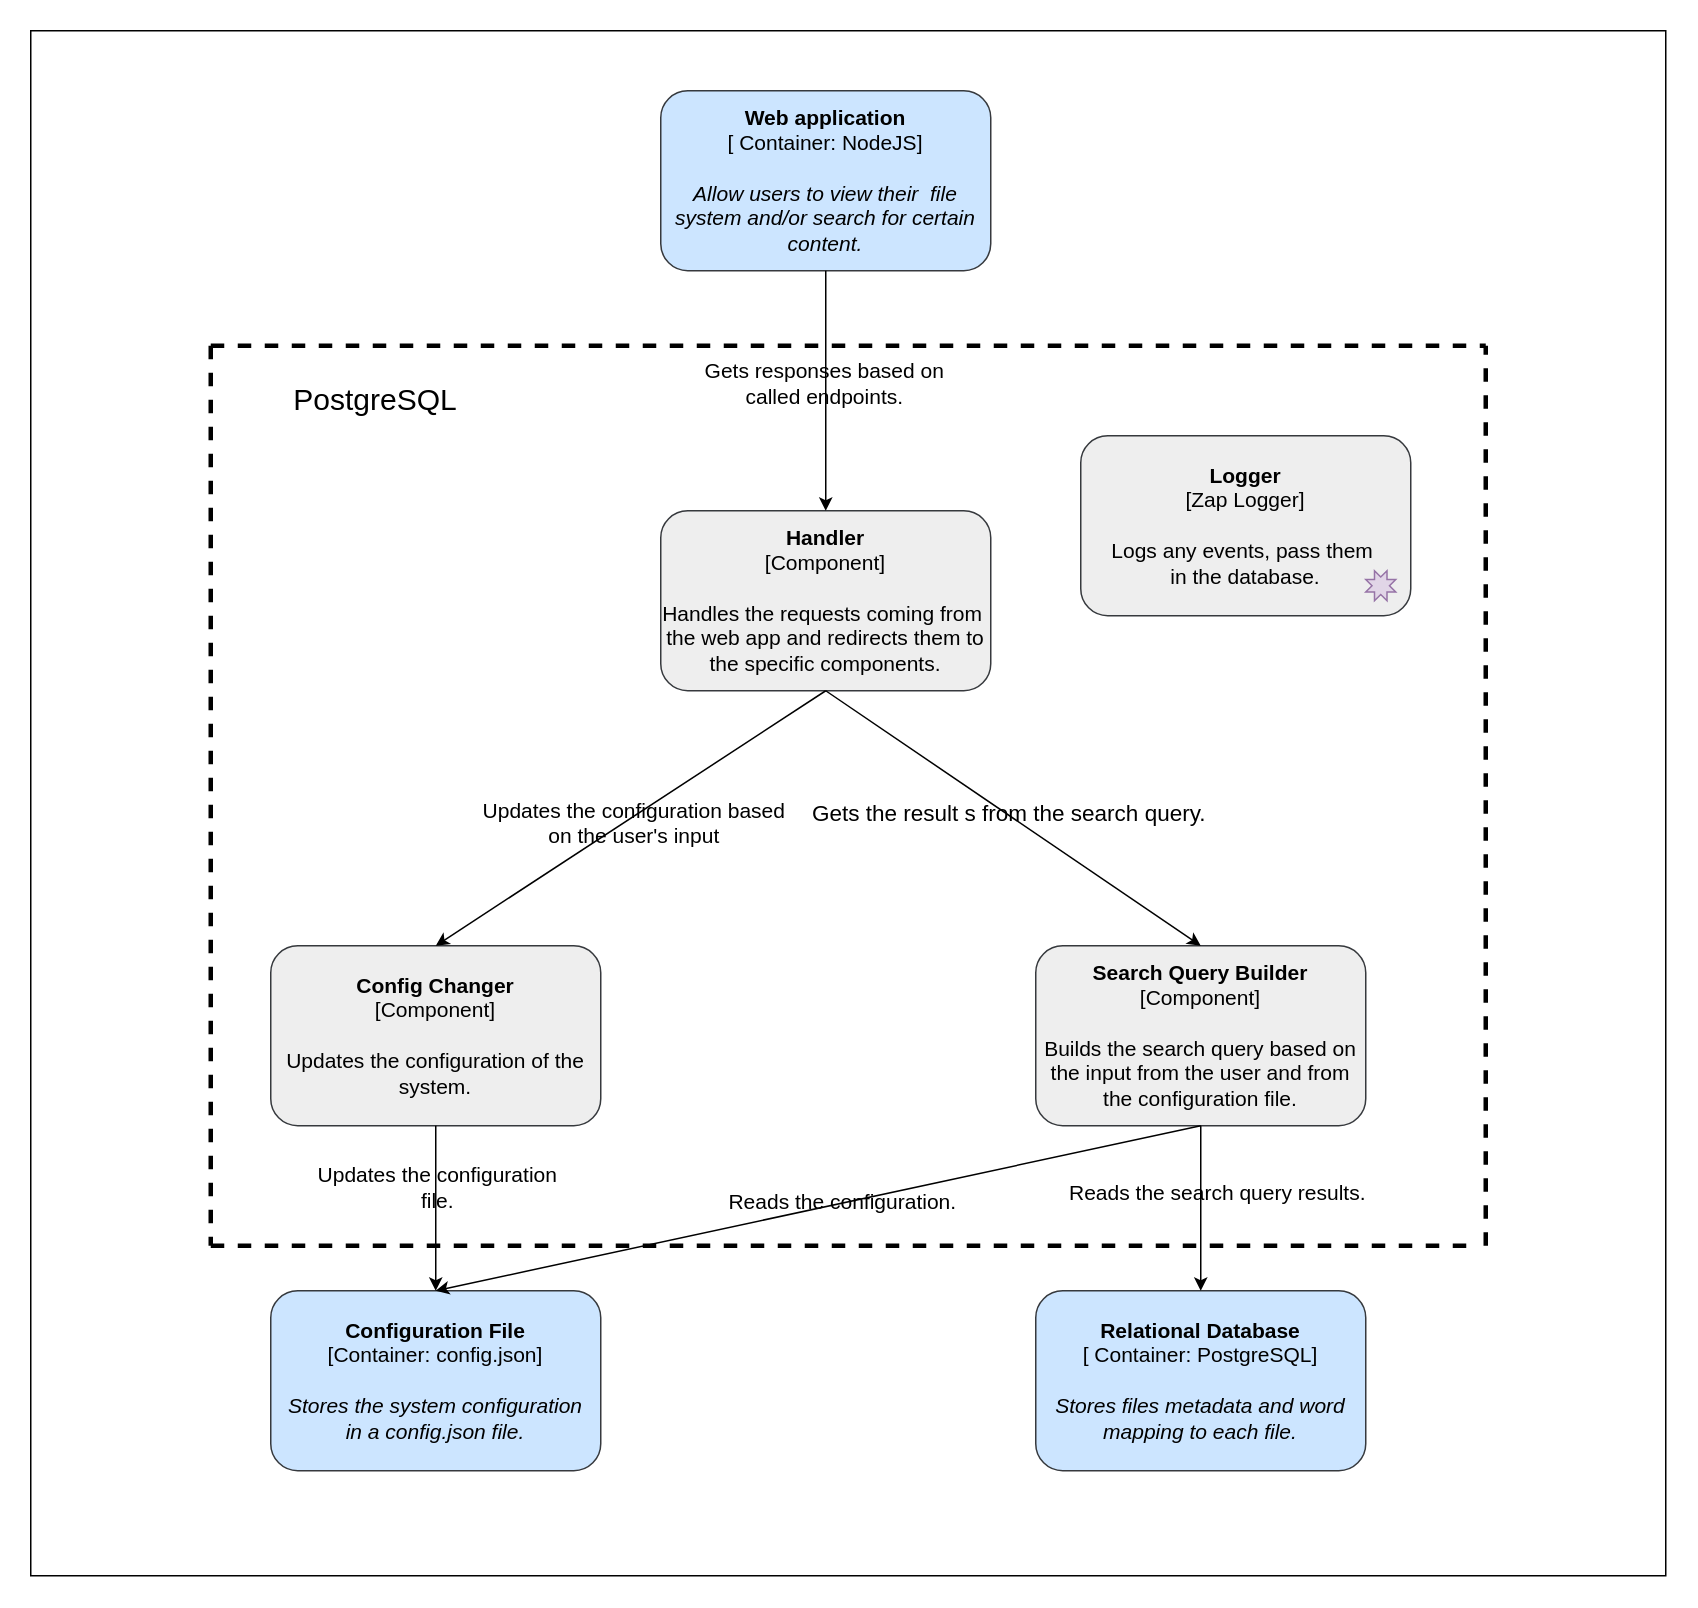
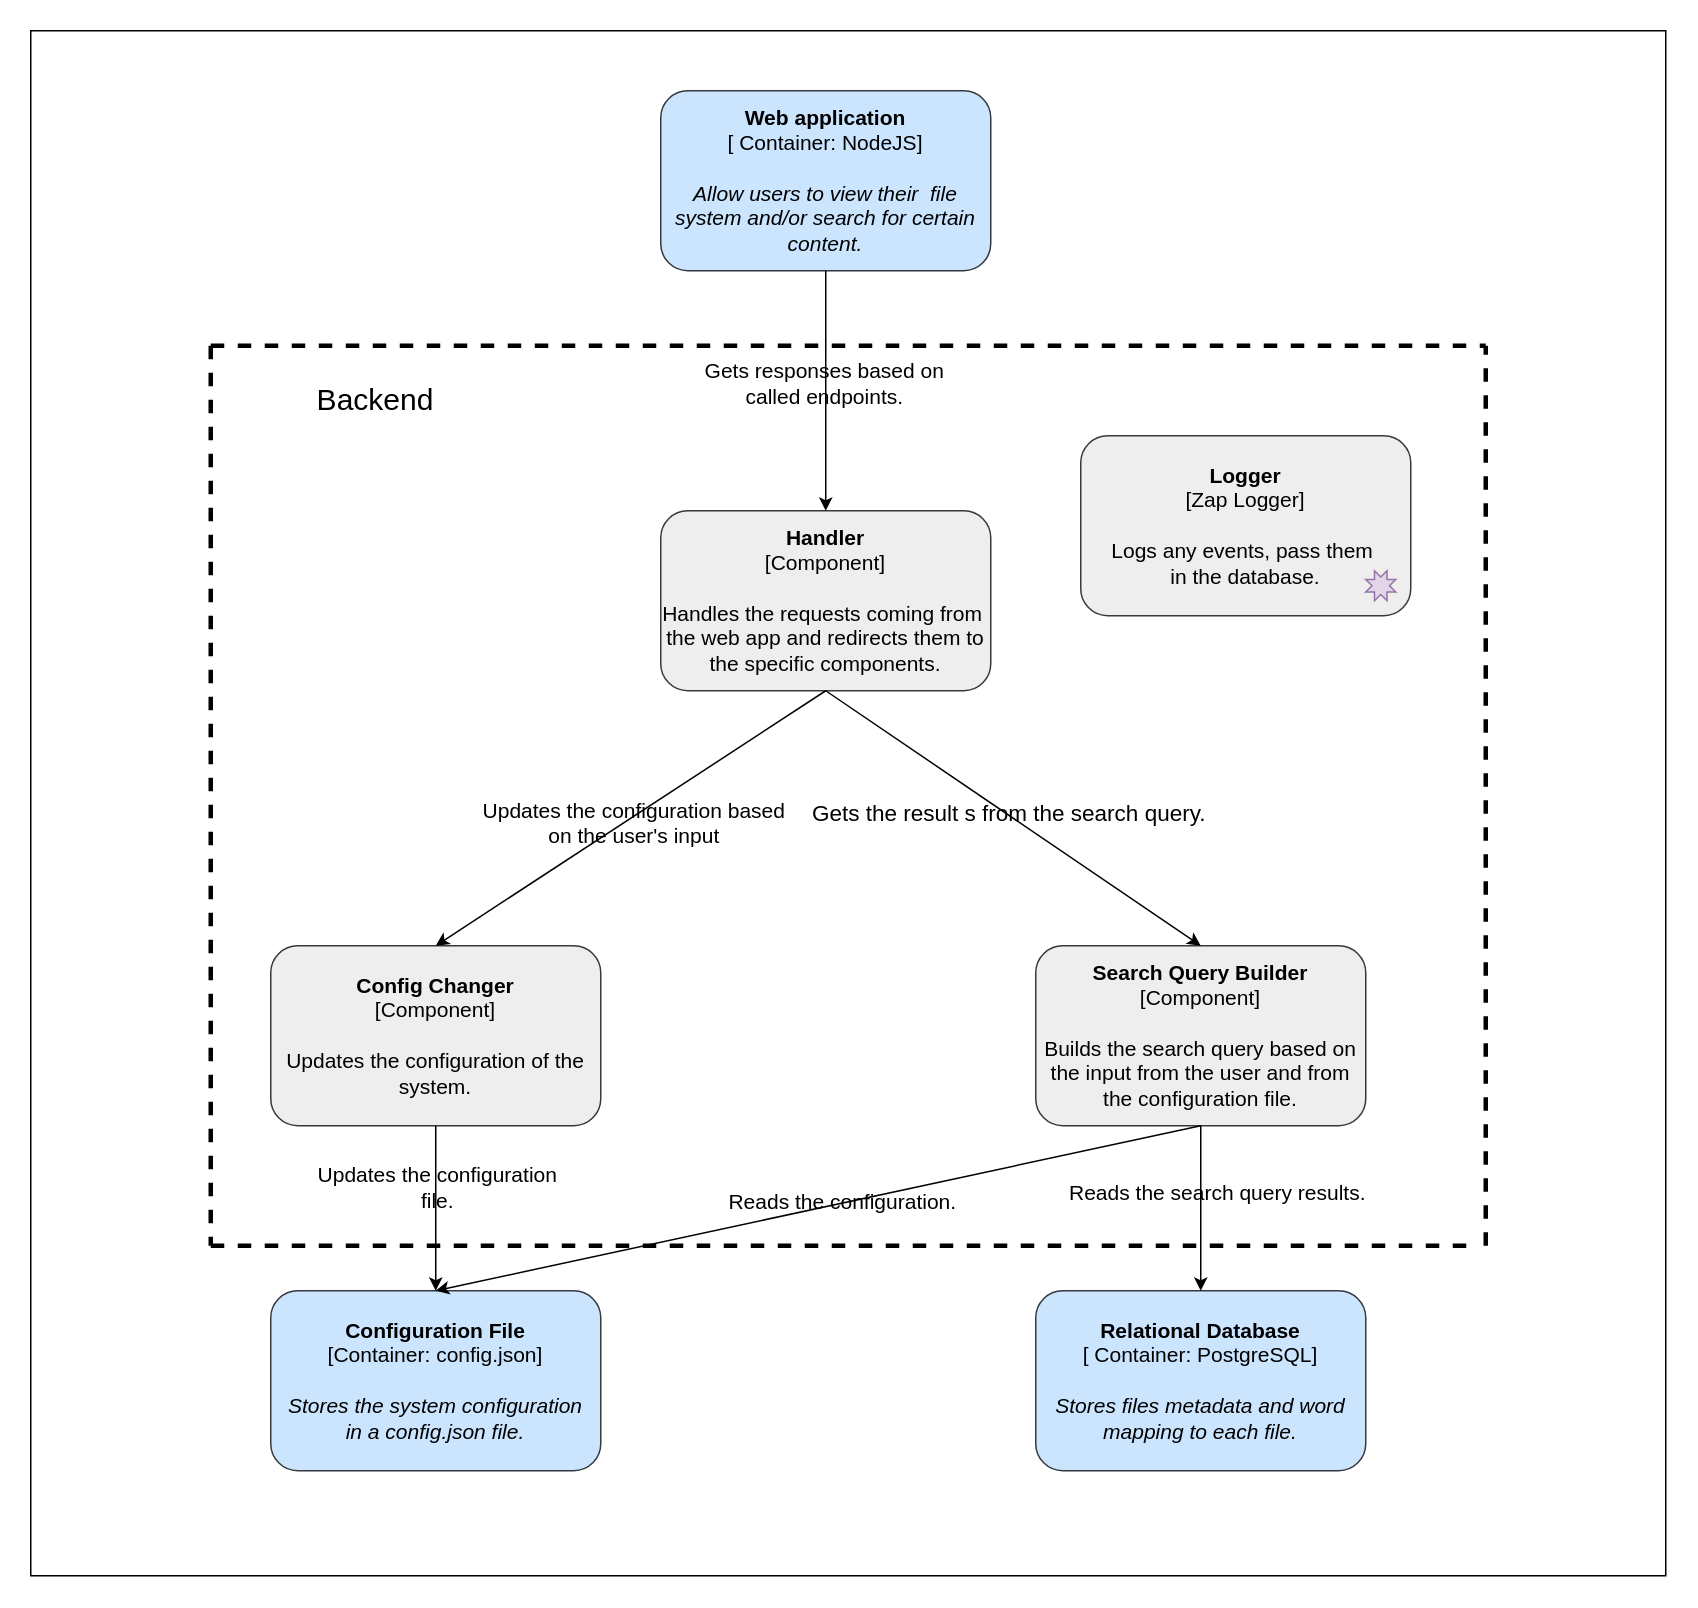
node "PostgreSQL": label "PostgreSQL" -> "Backend"
